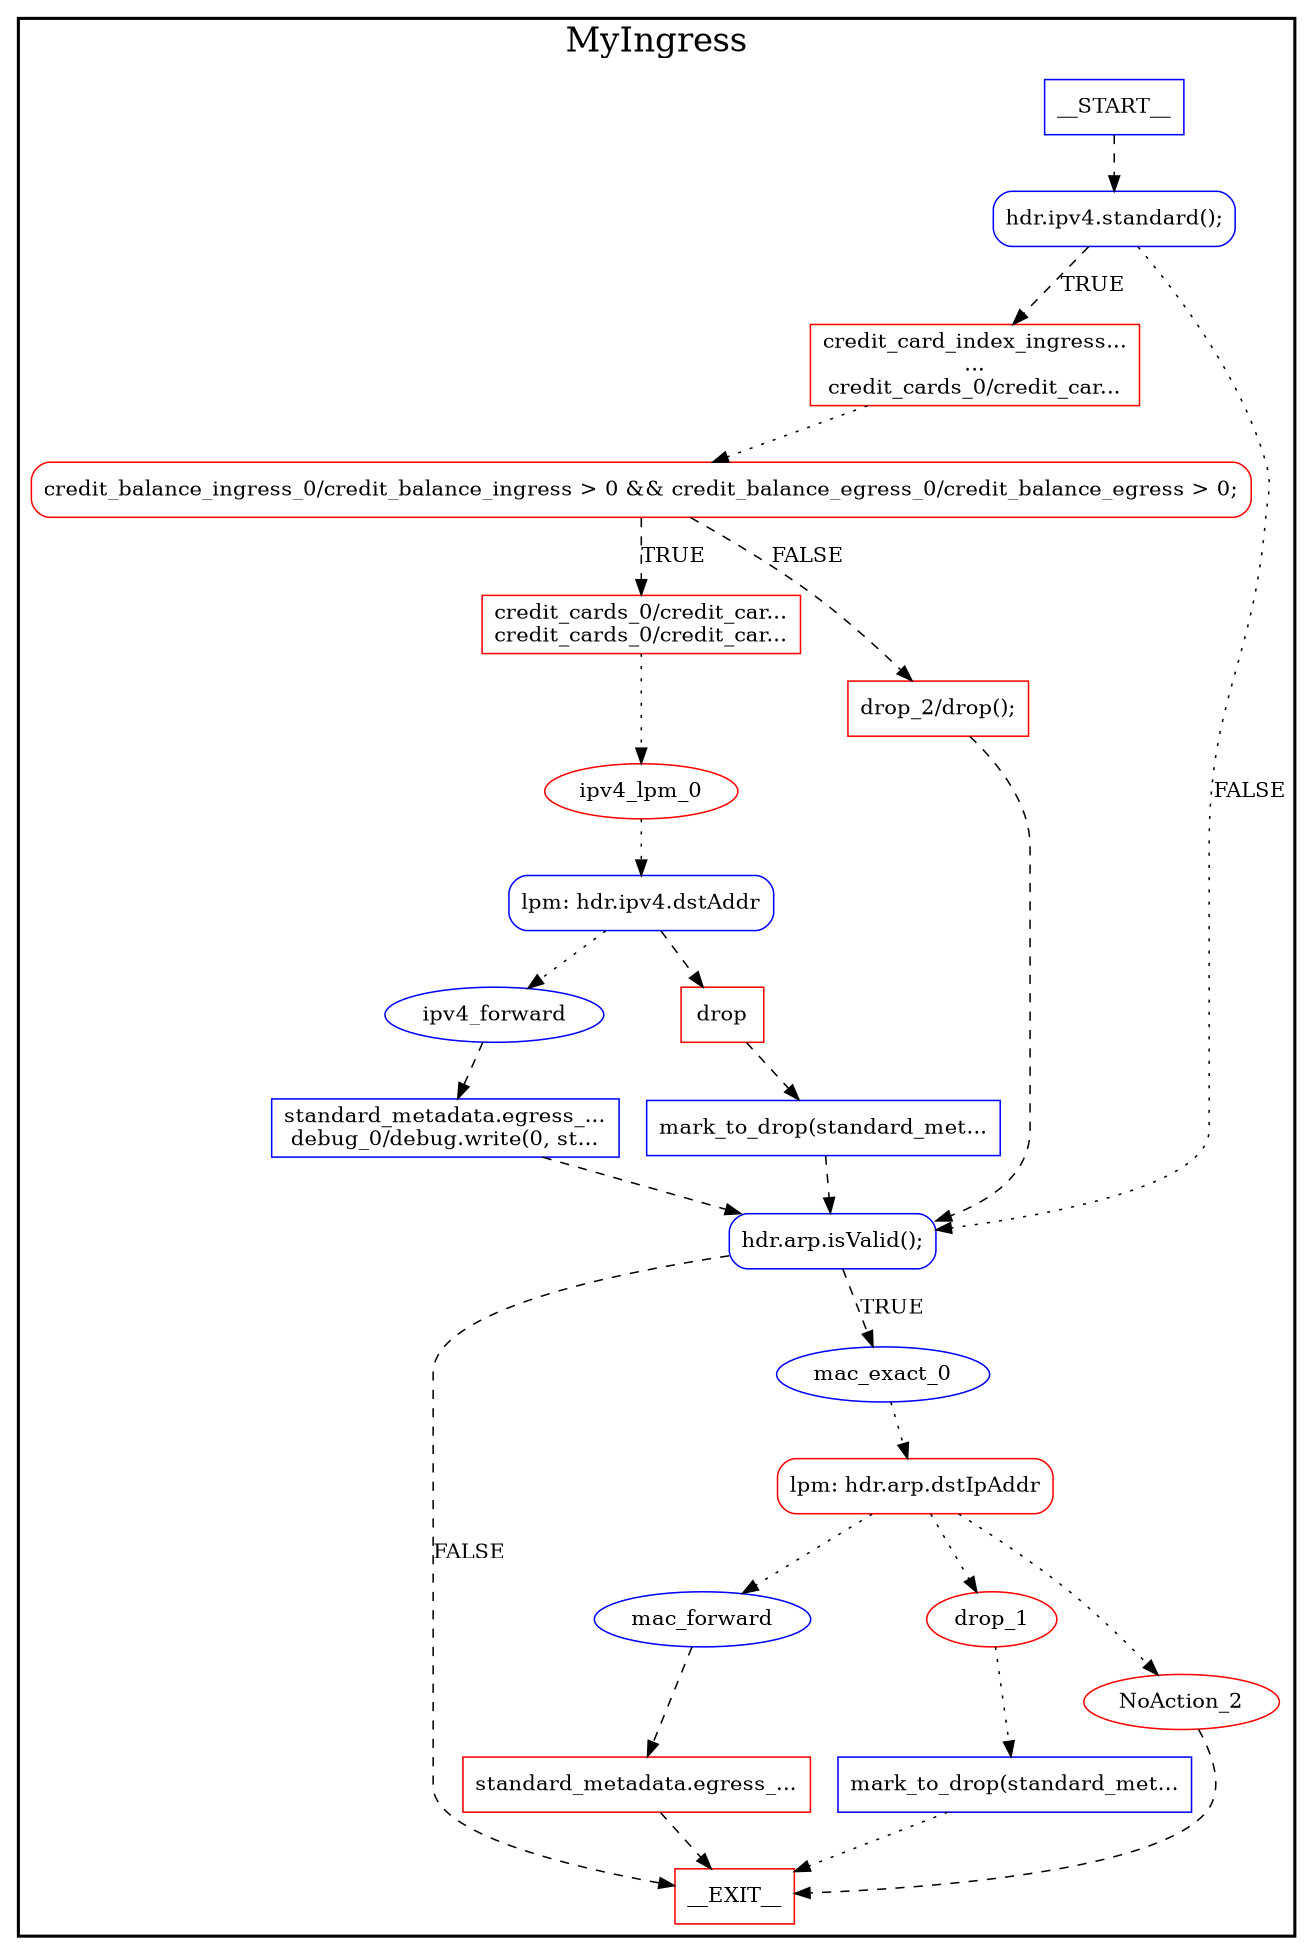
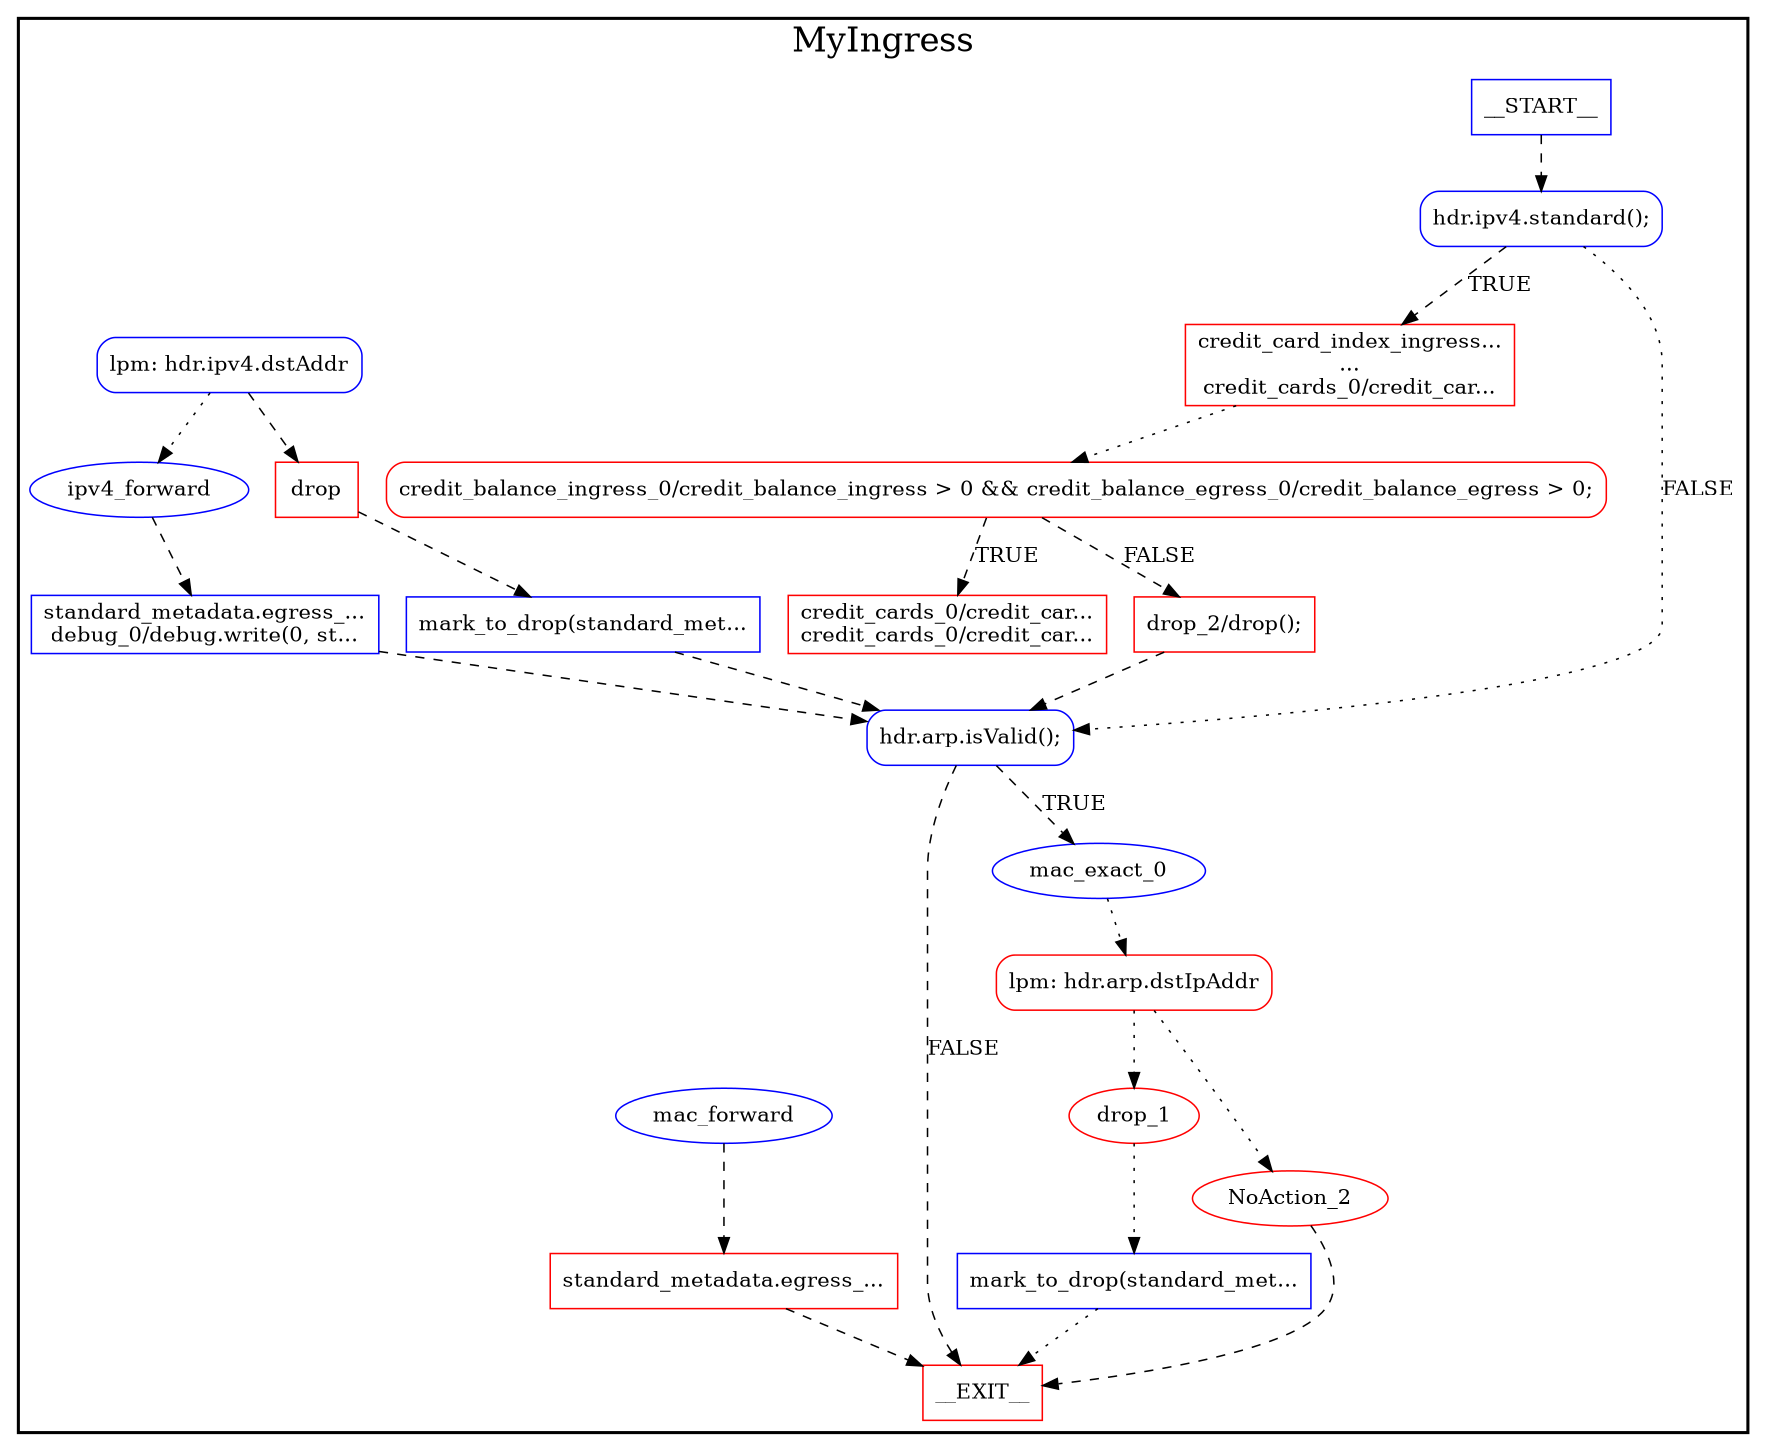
node "ipv4_lpm_0": removed
edge "lpm: hdr.arp.dstIpAddr" -> "mac_forward": removed
